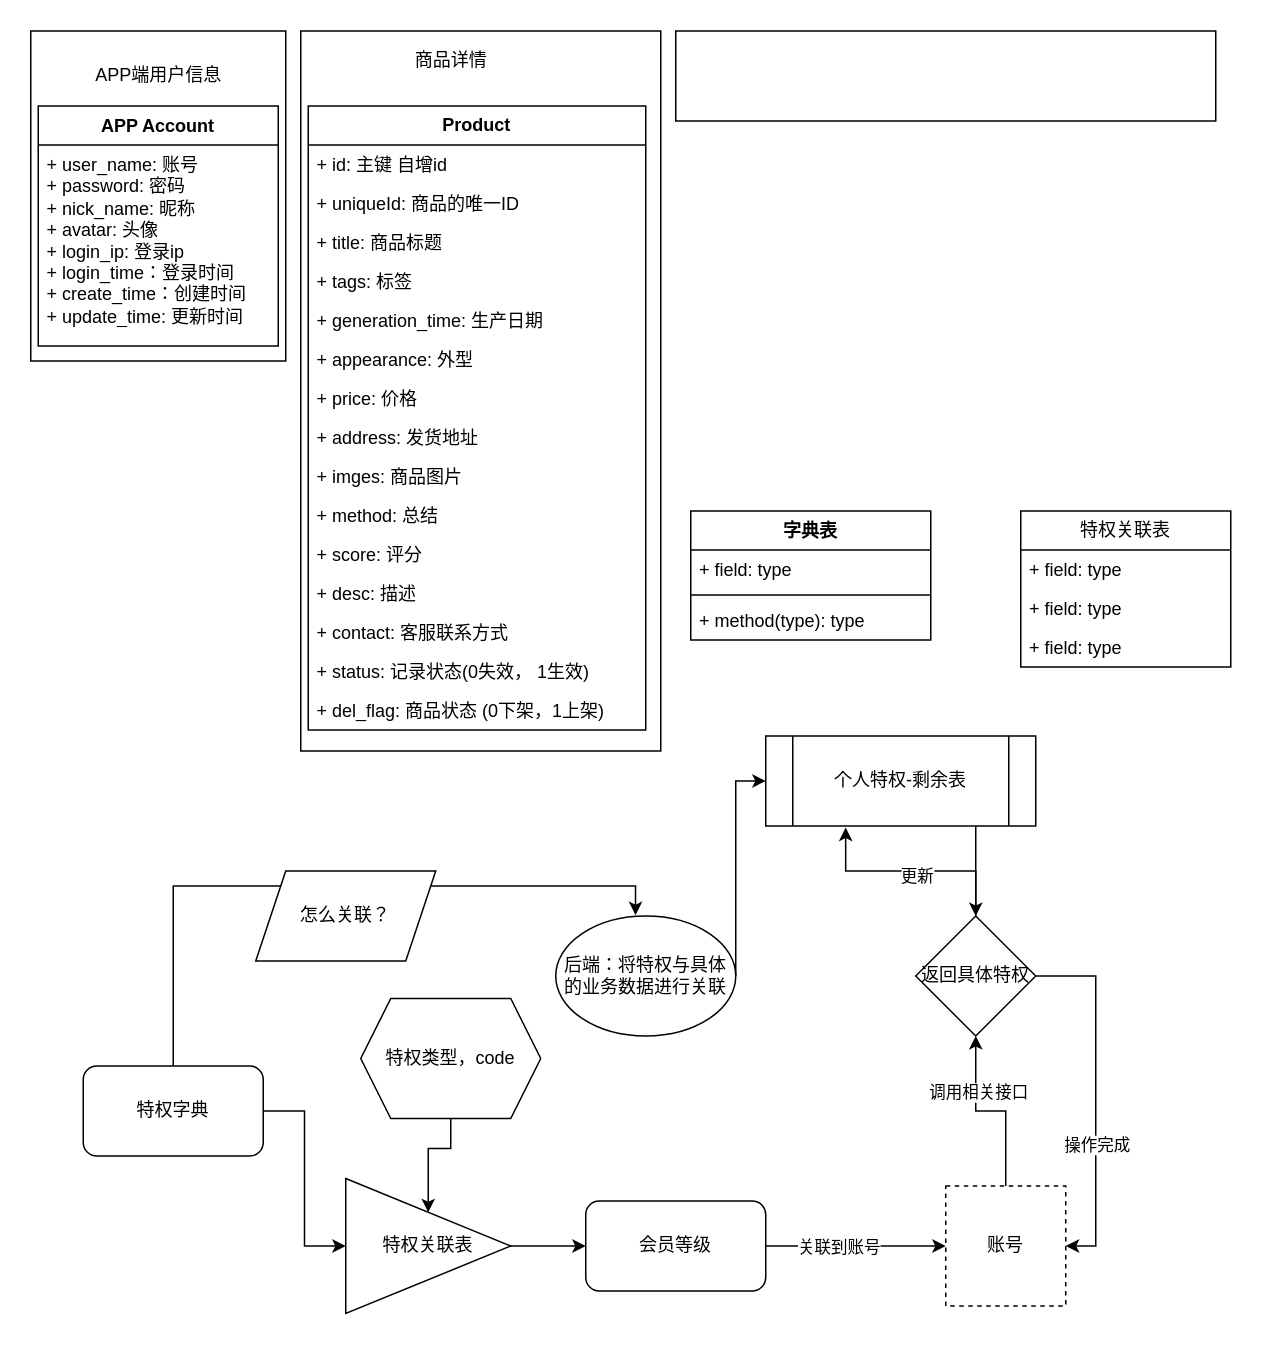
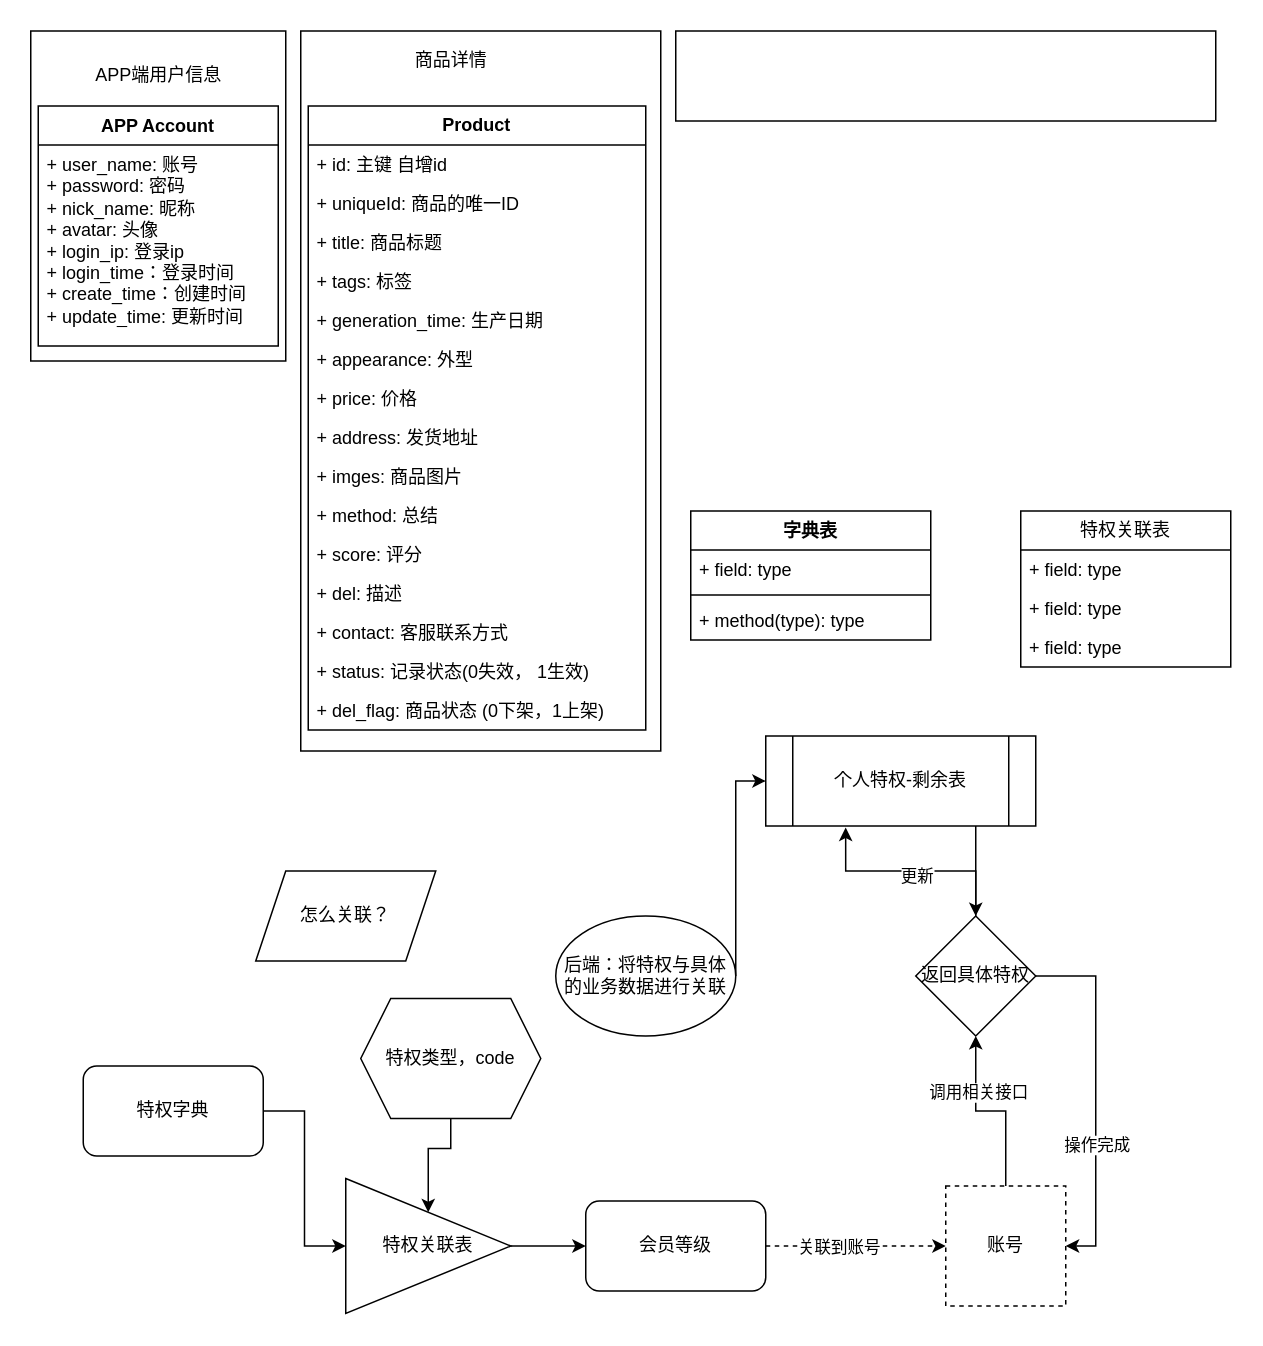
node "+ desc: 描述": label "+ desc: 描述" -> "+ del: 描述"
edge "特权字典" -> "后端：将特权与具体的业务数据进行关联": removed
edge "会员等级" -> "账号": style solid -> dashed
